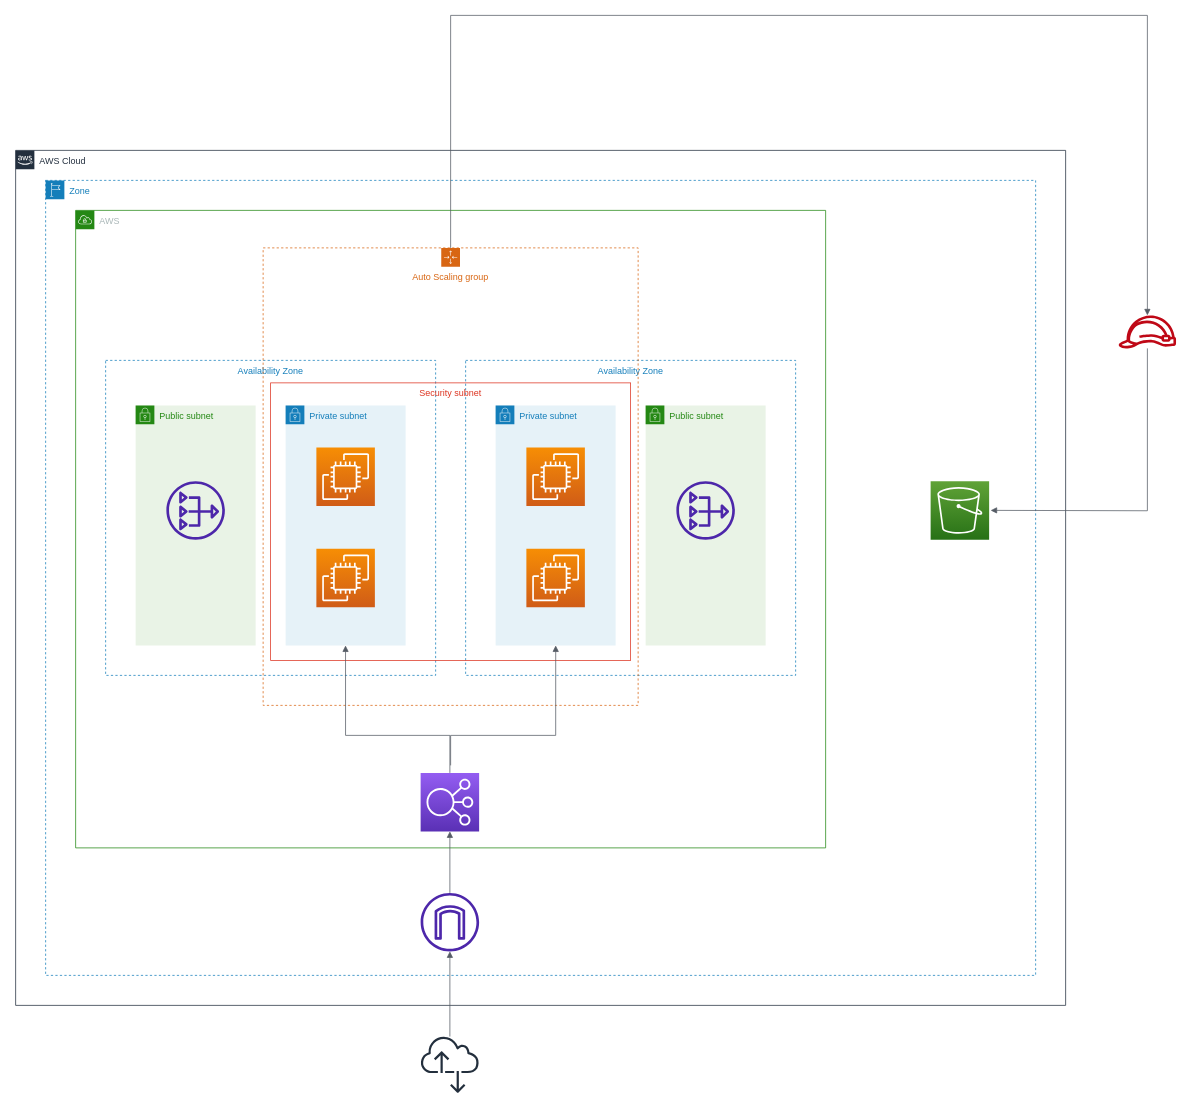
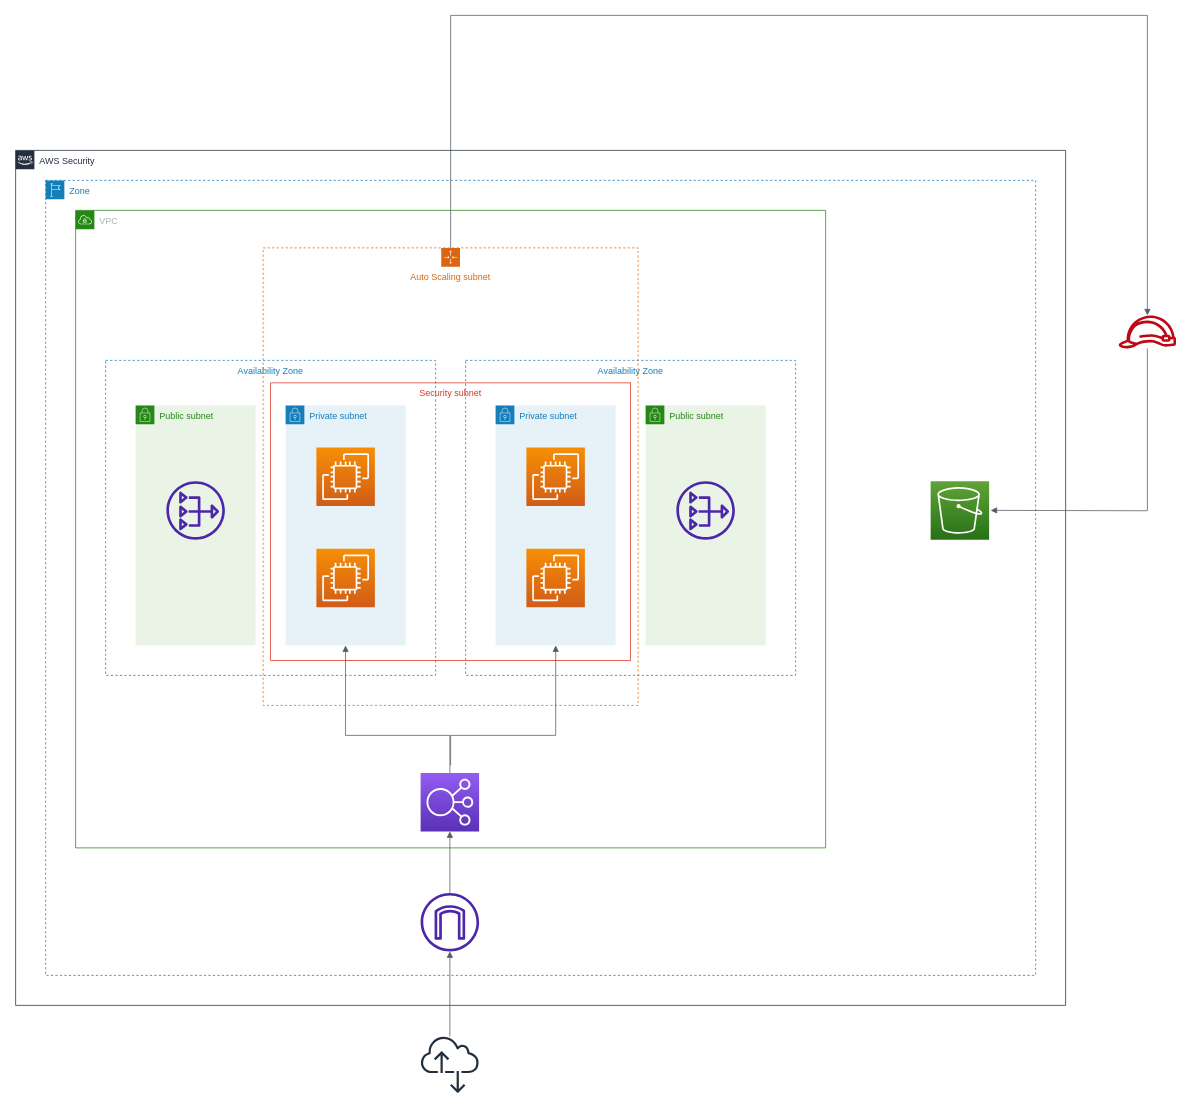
node "AWS Cloud": label "AWS Cloud" -> "AWS Security"
node "AWS": label "AWS" -> "VPC"
node "Auto Scaling group": label "Auto Scaling group" -> "Auto Scaling subnet"
